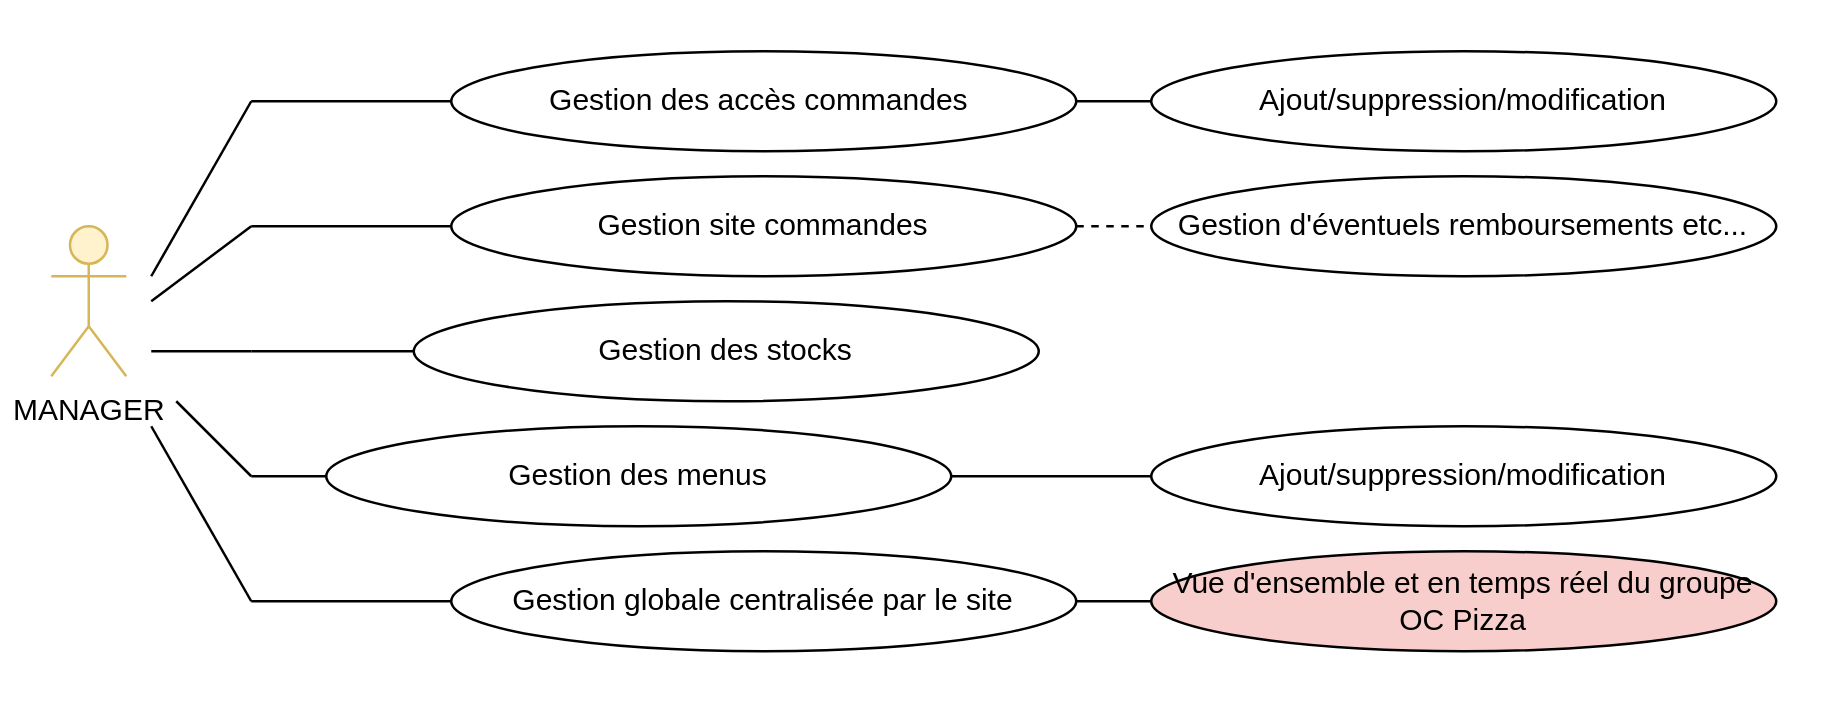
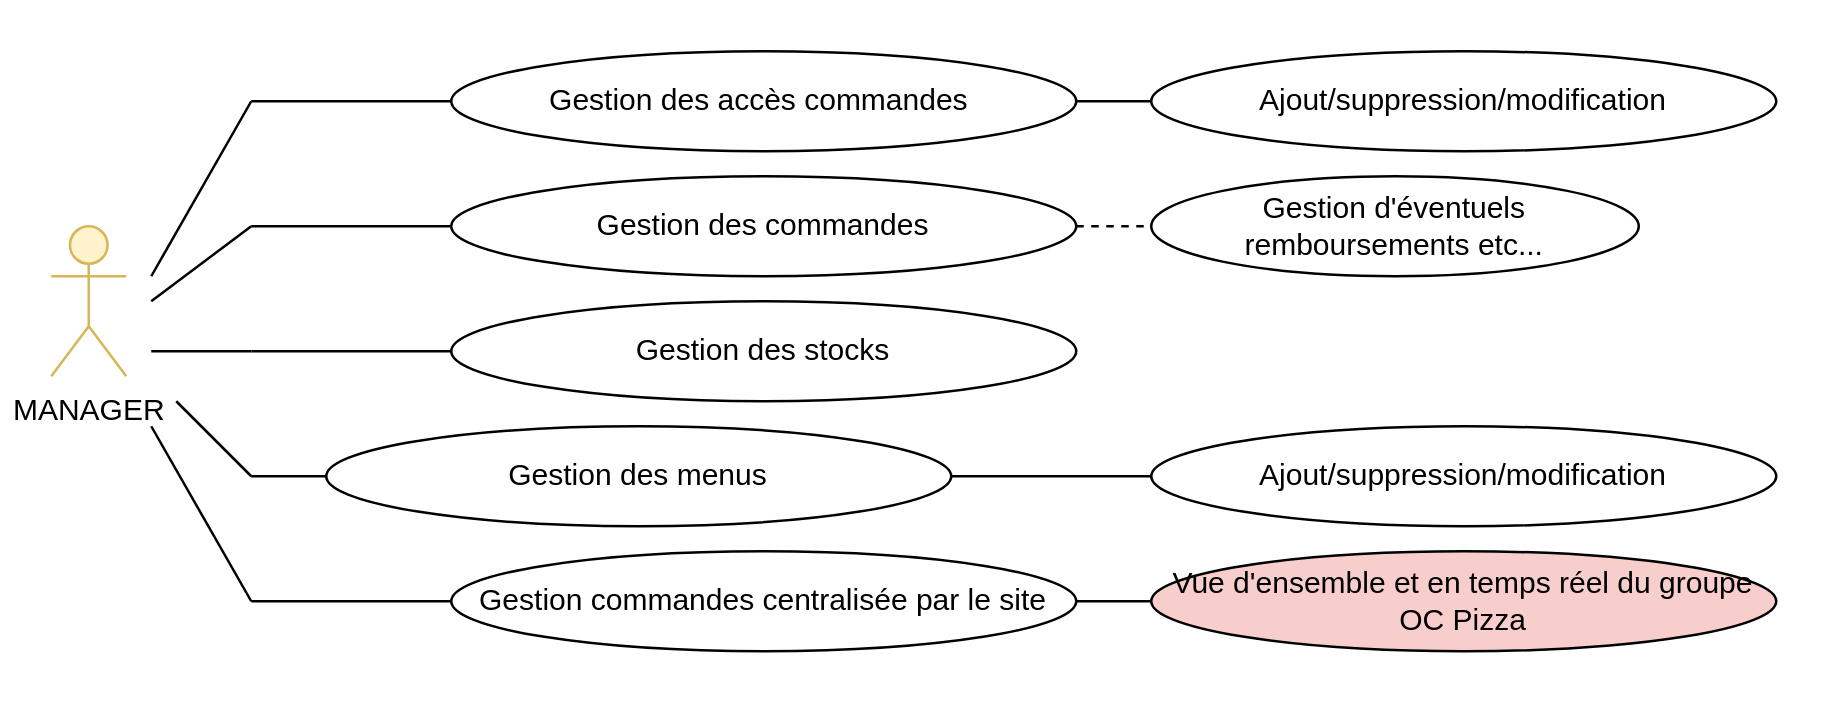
node "Gestion site commandes": label "Gestion site commandes" -> "Gestion des commandes"
node "Gestion d'éventuels remboursements etc...": size 625x100 -> 488x100
node "Gestion des stocks": moved (726, 351) -> (764, 351)
node "Gestion globale centralisée par le site": label "Gestion globale centralisée par le site" -> "Gestion commandes centralisée par le site"
